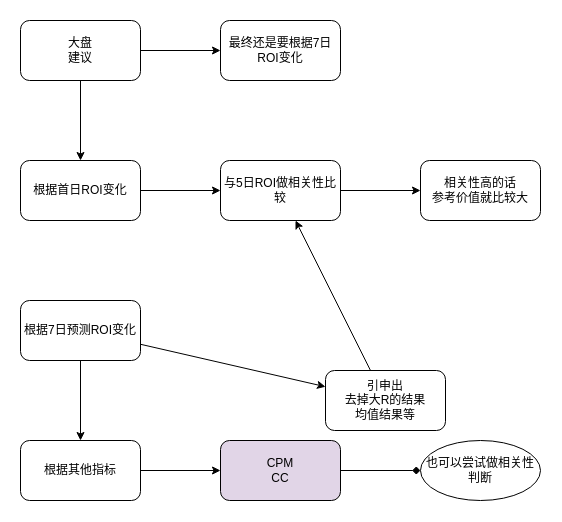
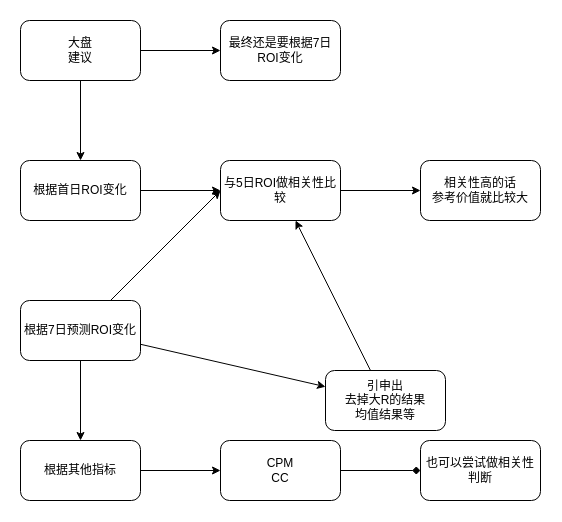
edge "根据7日预测ROI变化" -> "与5日ROI做相关性比较": added
node "CPM CC": fillcolor #e1d5e7 -> #ffffff
node "也可以尝试做相关性 判断": shape ellipse -> rounded rectangle
